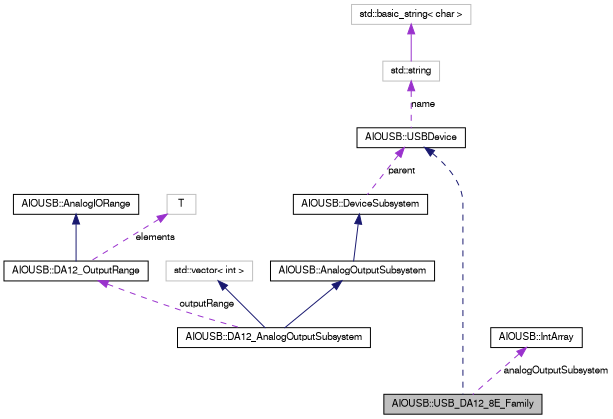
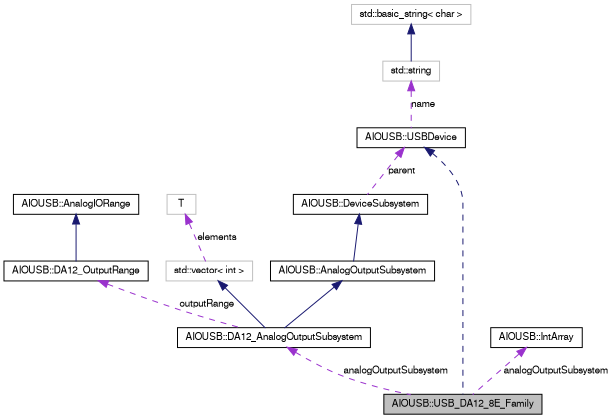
edge "std::string" -> "std::basic_string< char >": color darkorchid3 -> midnightblue
edge "AIOUSB::DA12_OutputRange" -> "T": now "std::vector< int >" -> "T"
edge "AIOUSB::USB_DA12_8E_Family" -> "AIOUSB::DA12_AnalogOutputSubsystem": added, label "analogOutputSubsystem"
